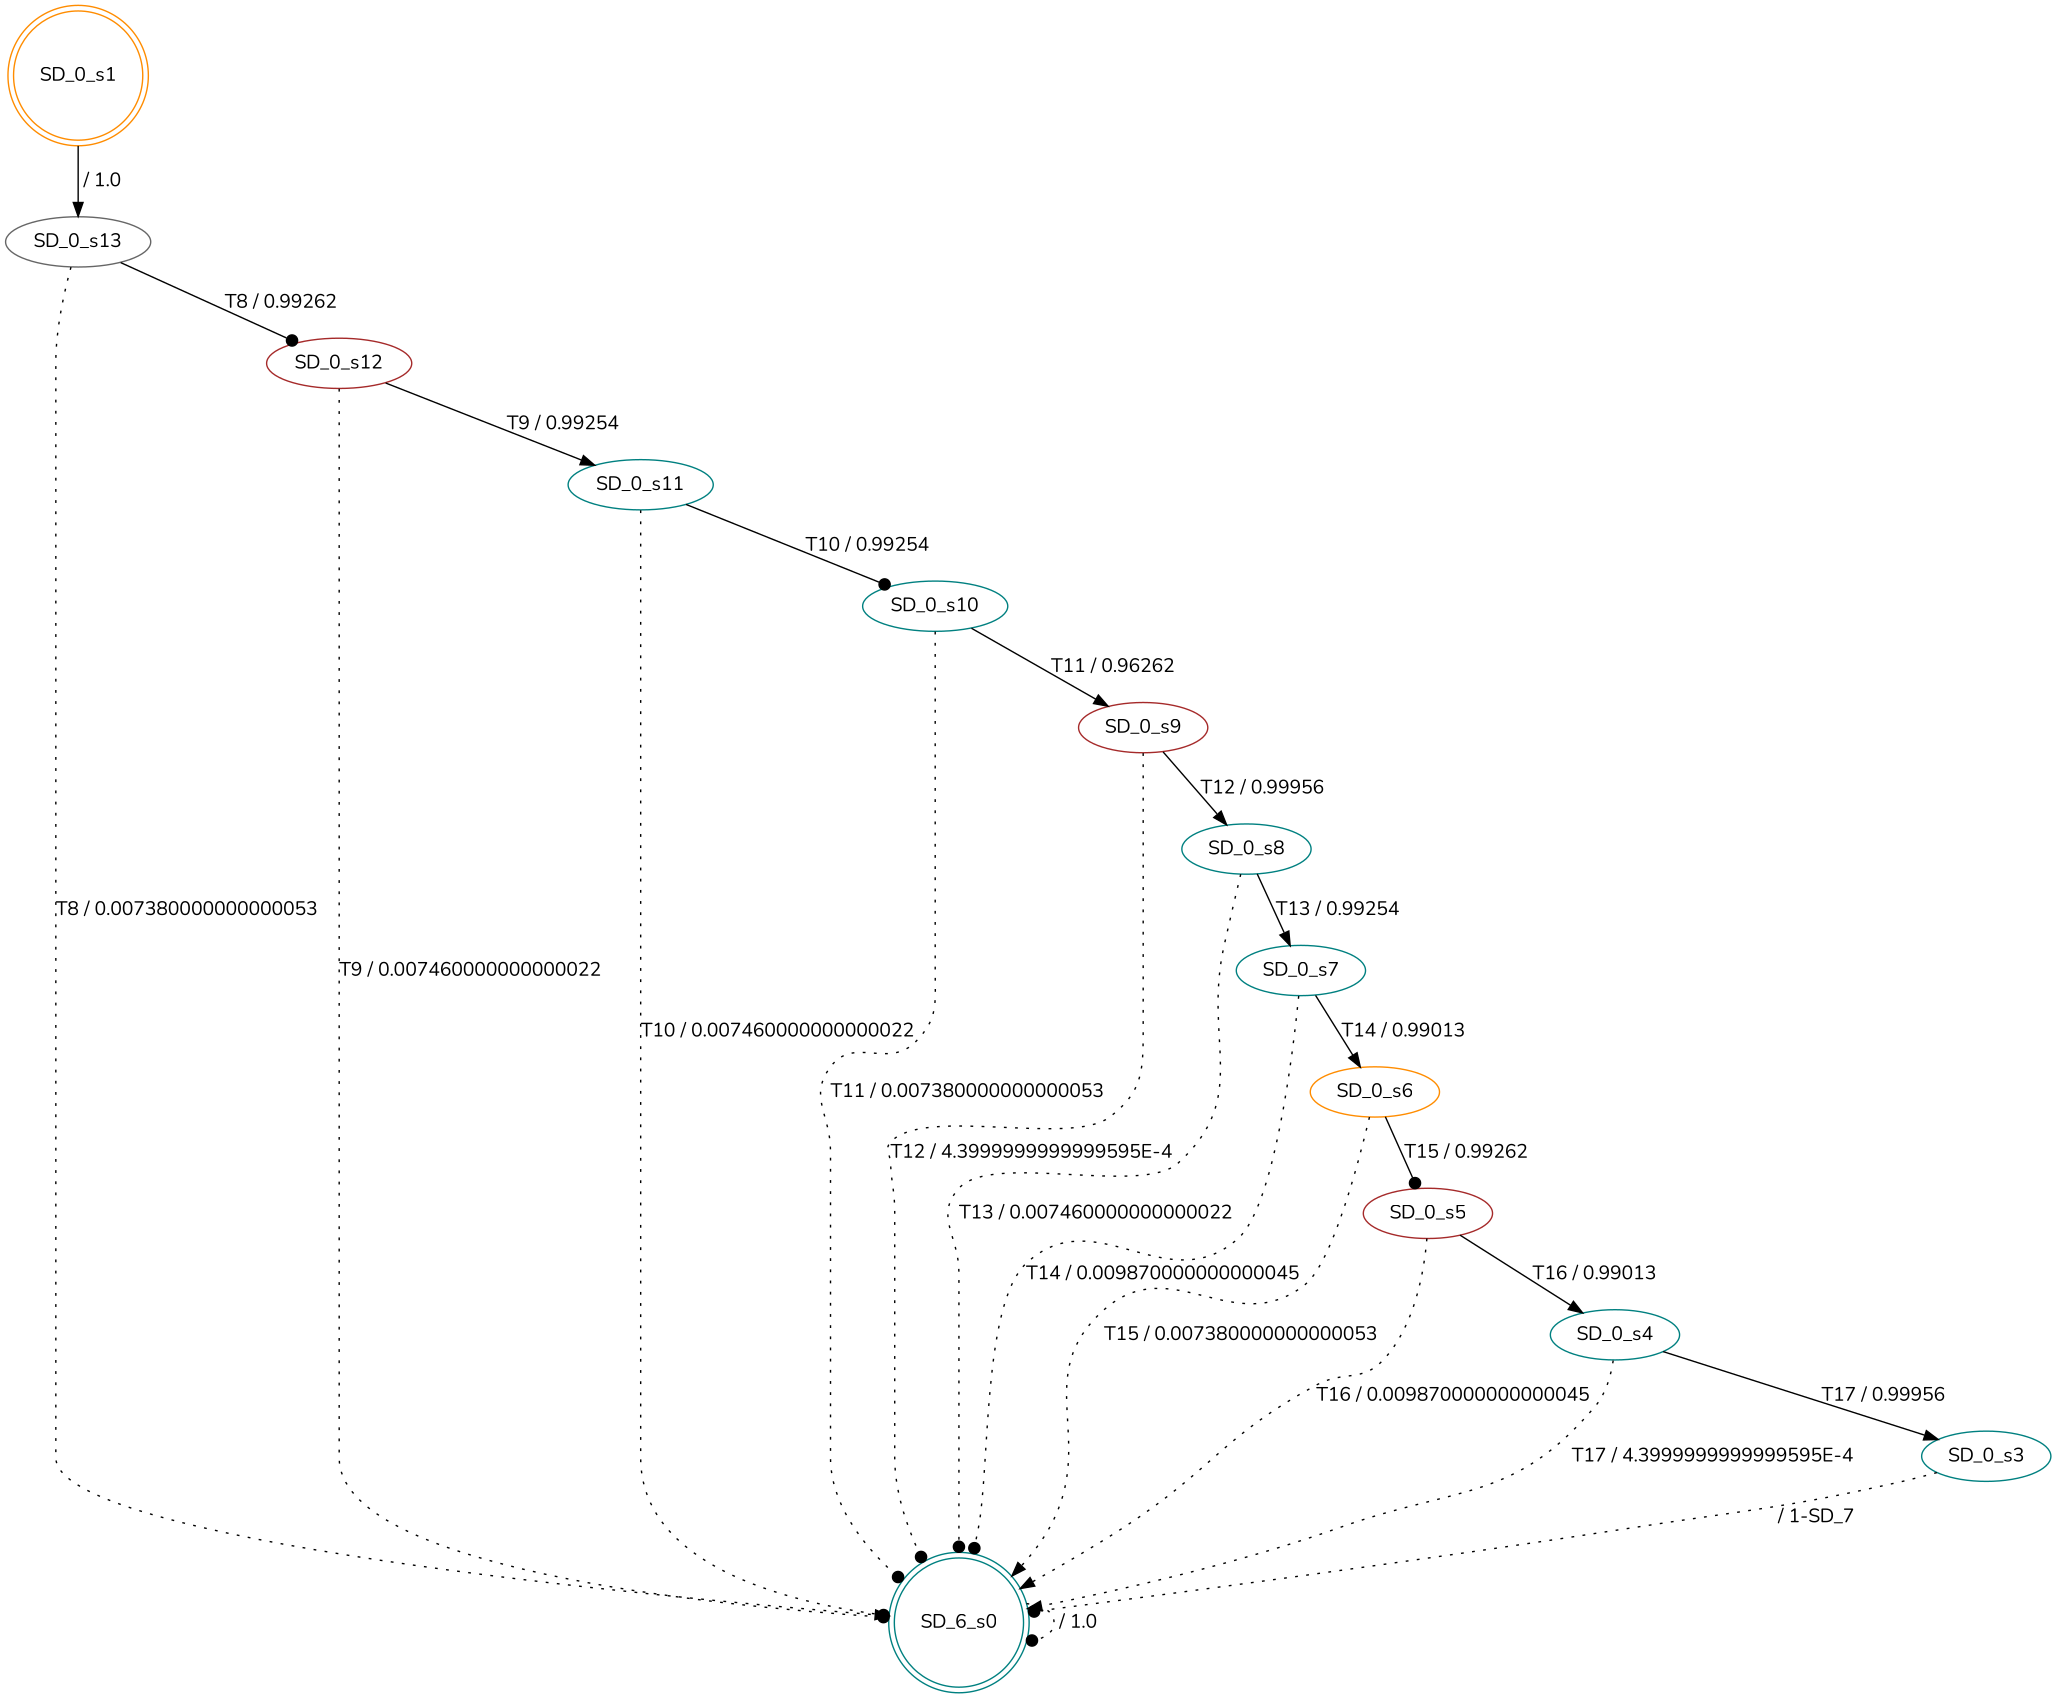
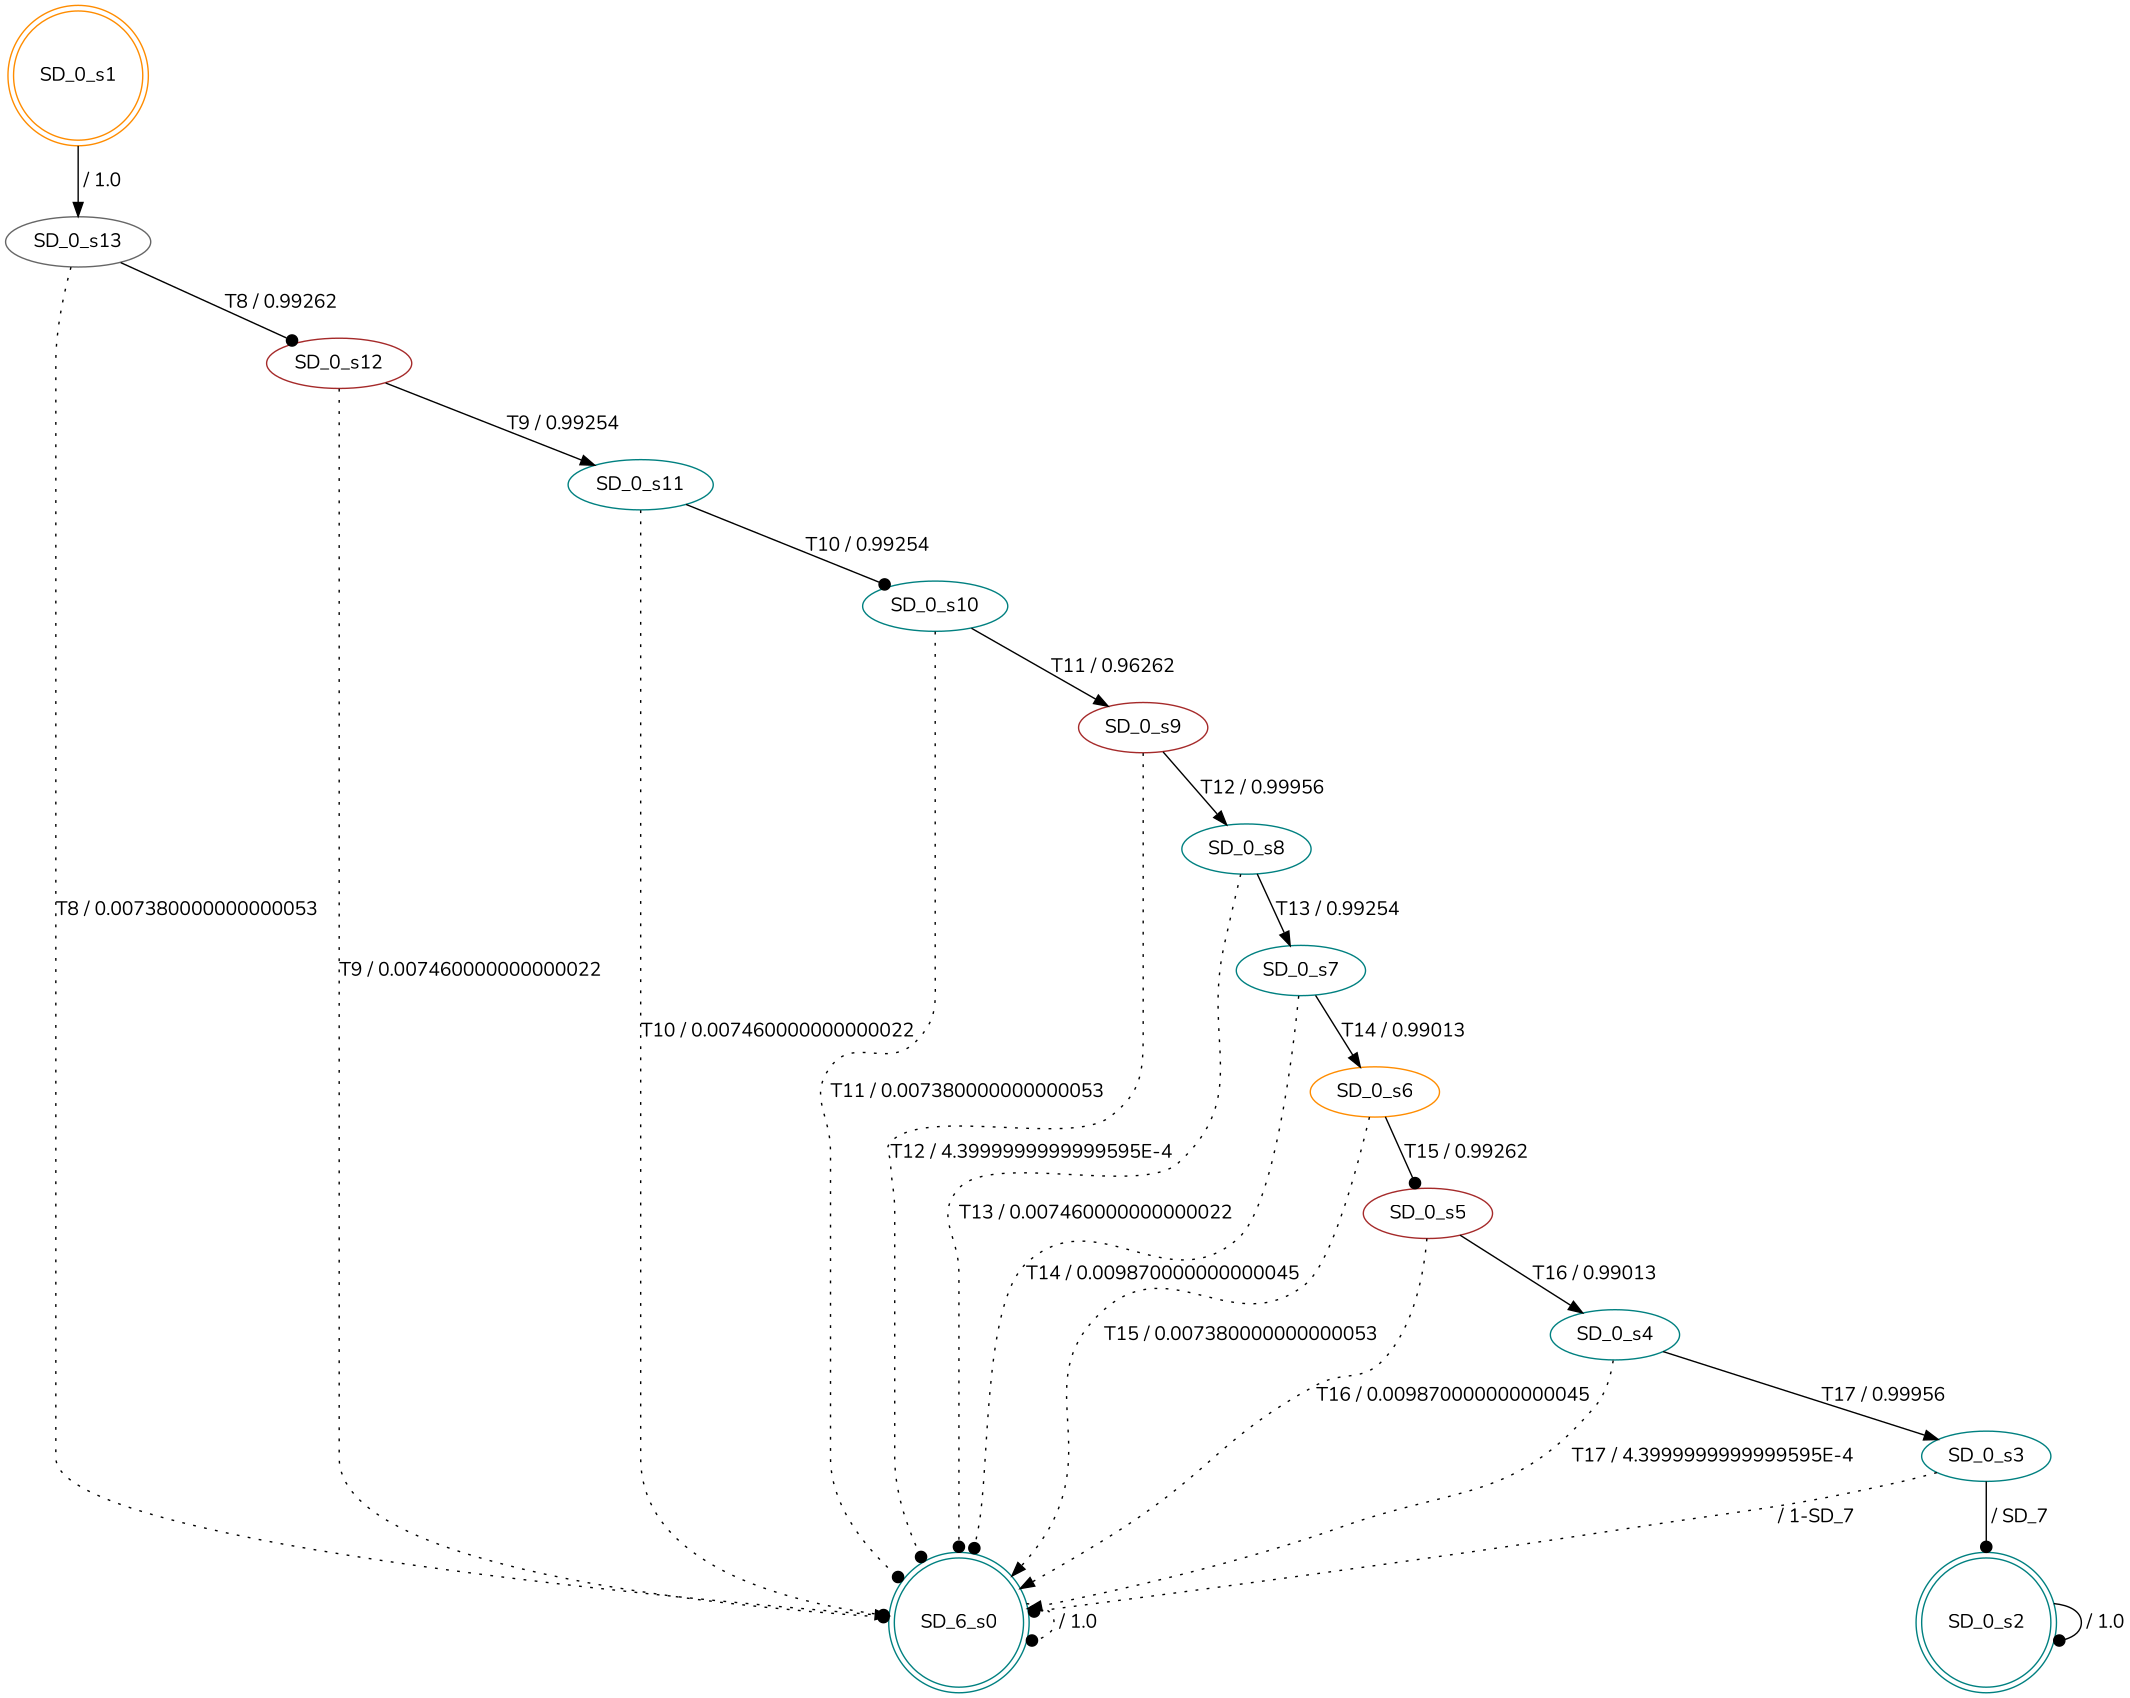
node "SD_0_s2": added
